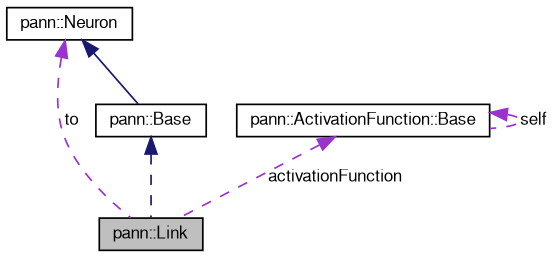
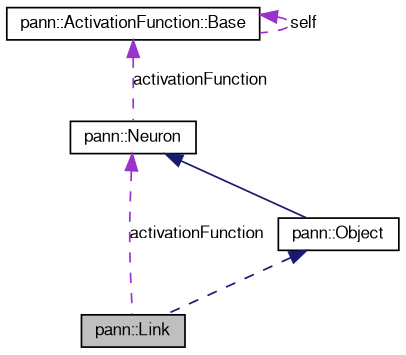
edge "pann::Link" -> "pann::Neuron": label "to" -> "activationFunction"
node "pann::Base": label "pann::Base" -> "pann::Object"
edge "pann::Link" -> "pann::ActivationFunction::Base": now "pann::Neuron" -> "pann::ActivationFunction::Base"
